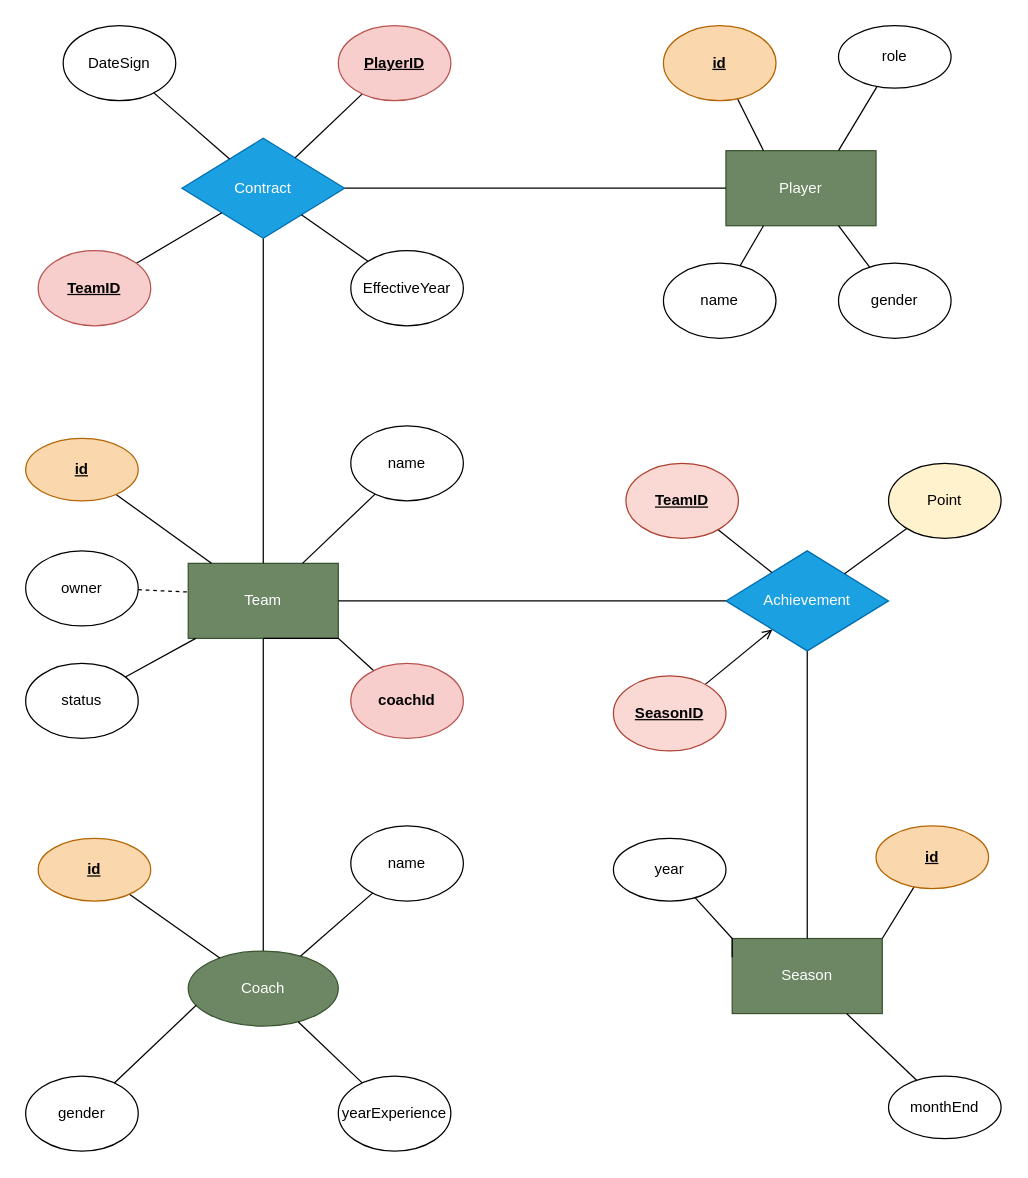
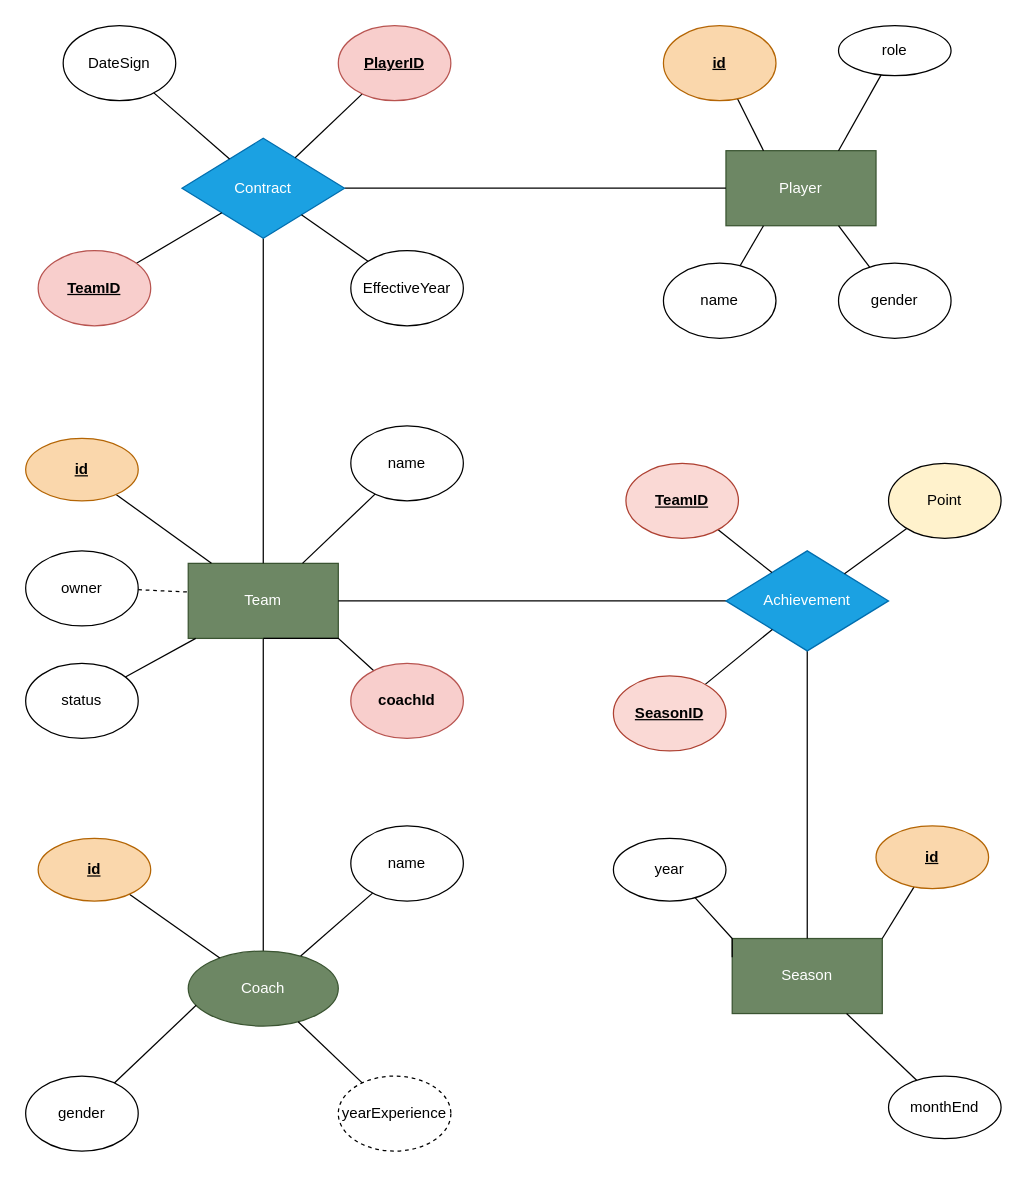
node "role": size 113x63 -> 113x50
edge "SeasonID" -> "Achievement": arrowhead open -> none
node "yearExperience": style solid -> dashed
